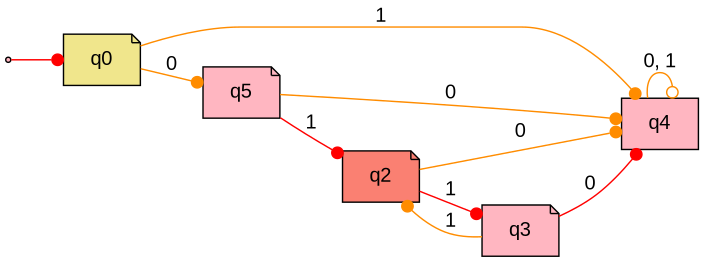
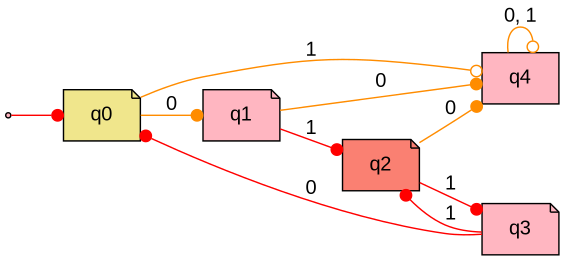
edge "q0" -> "q4": arrowhead dot -> odot
node "q5": label "q5" -> "q1"
edge "q3" -> "q4": now "q3" -> "q0"
edge "q3" -> "q2": color darkorange -> red
